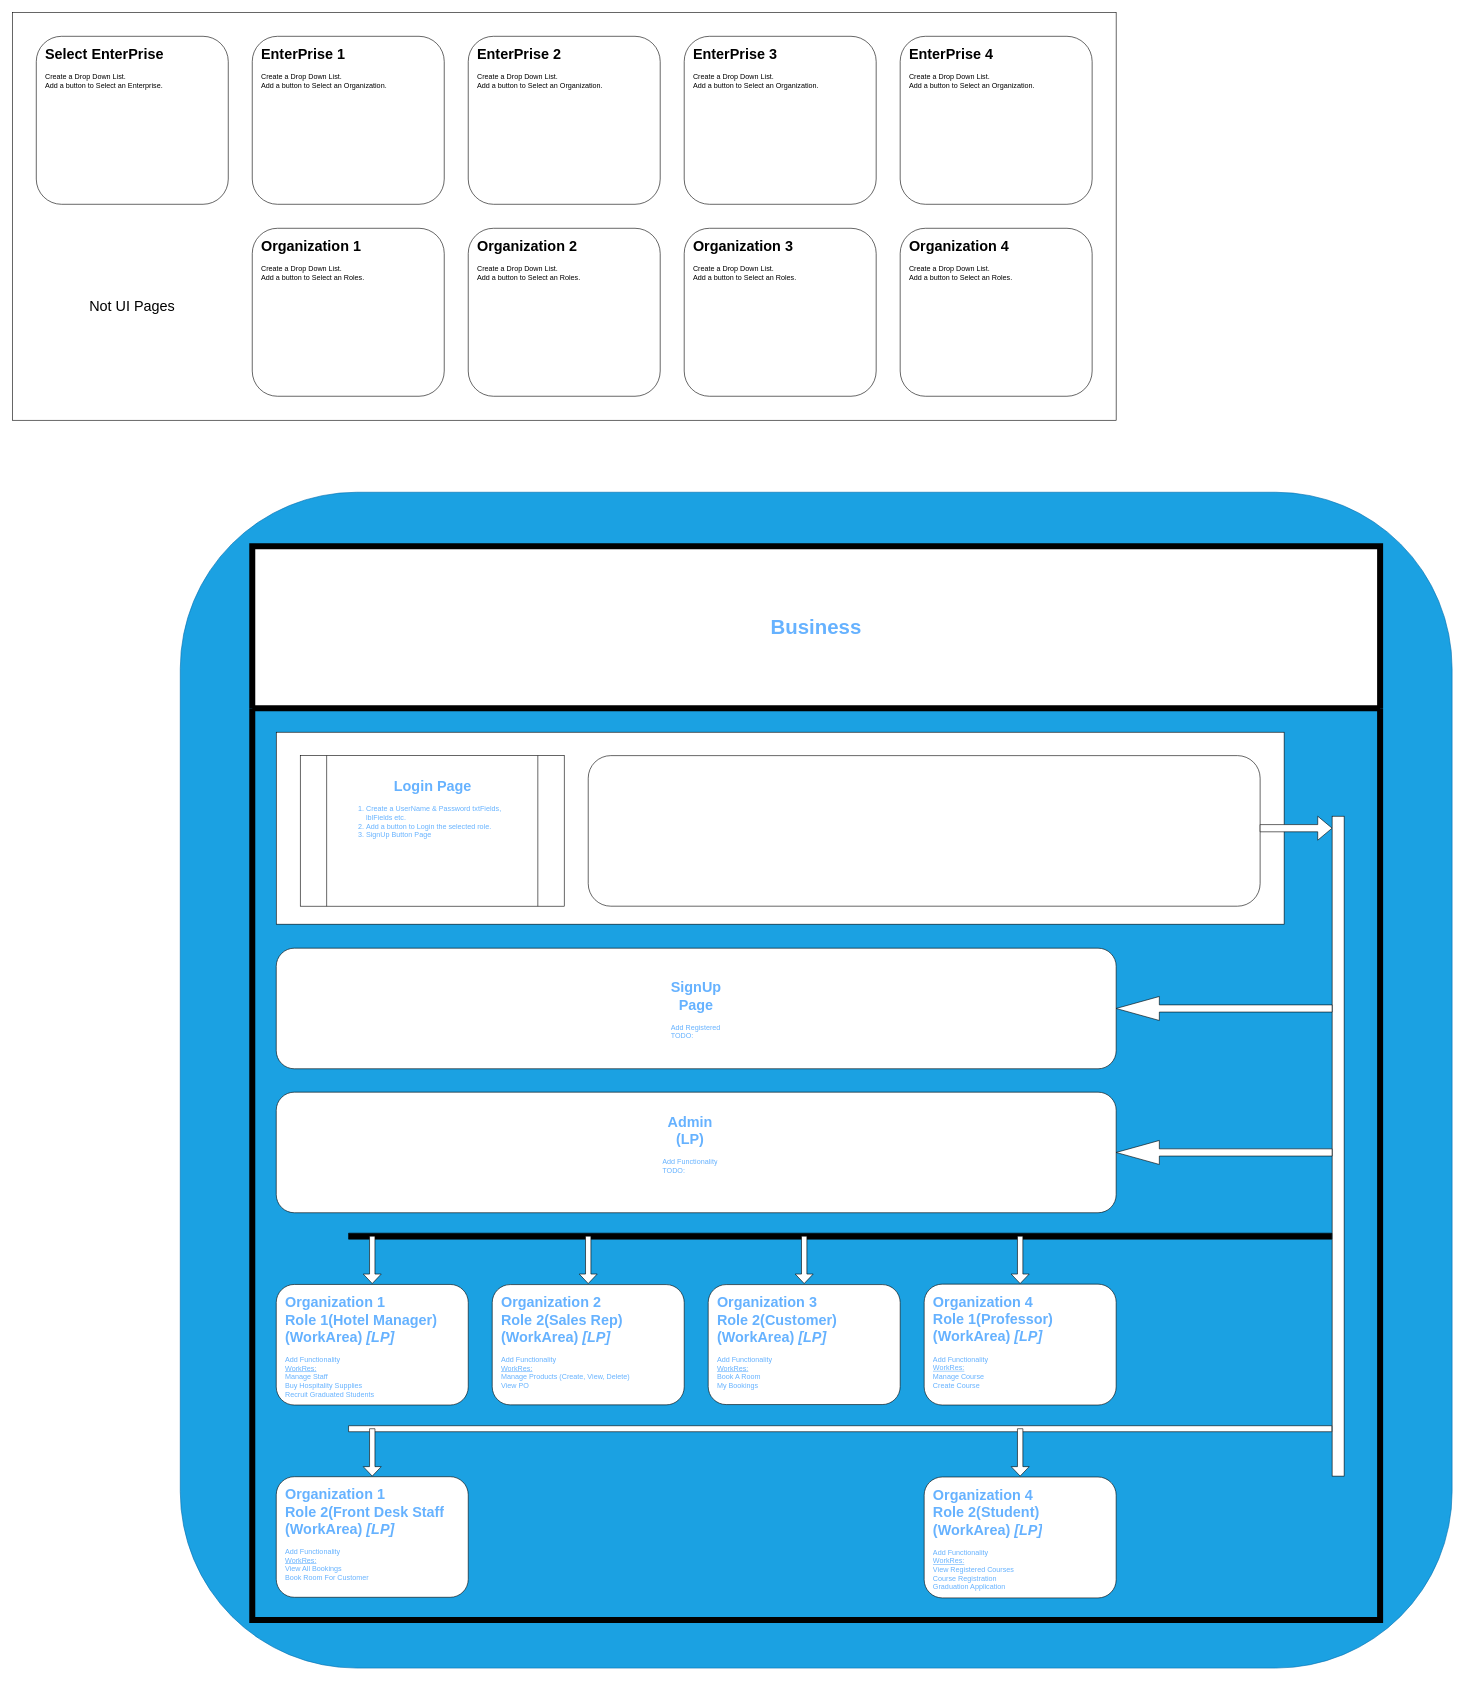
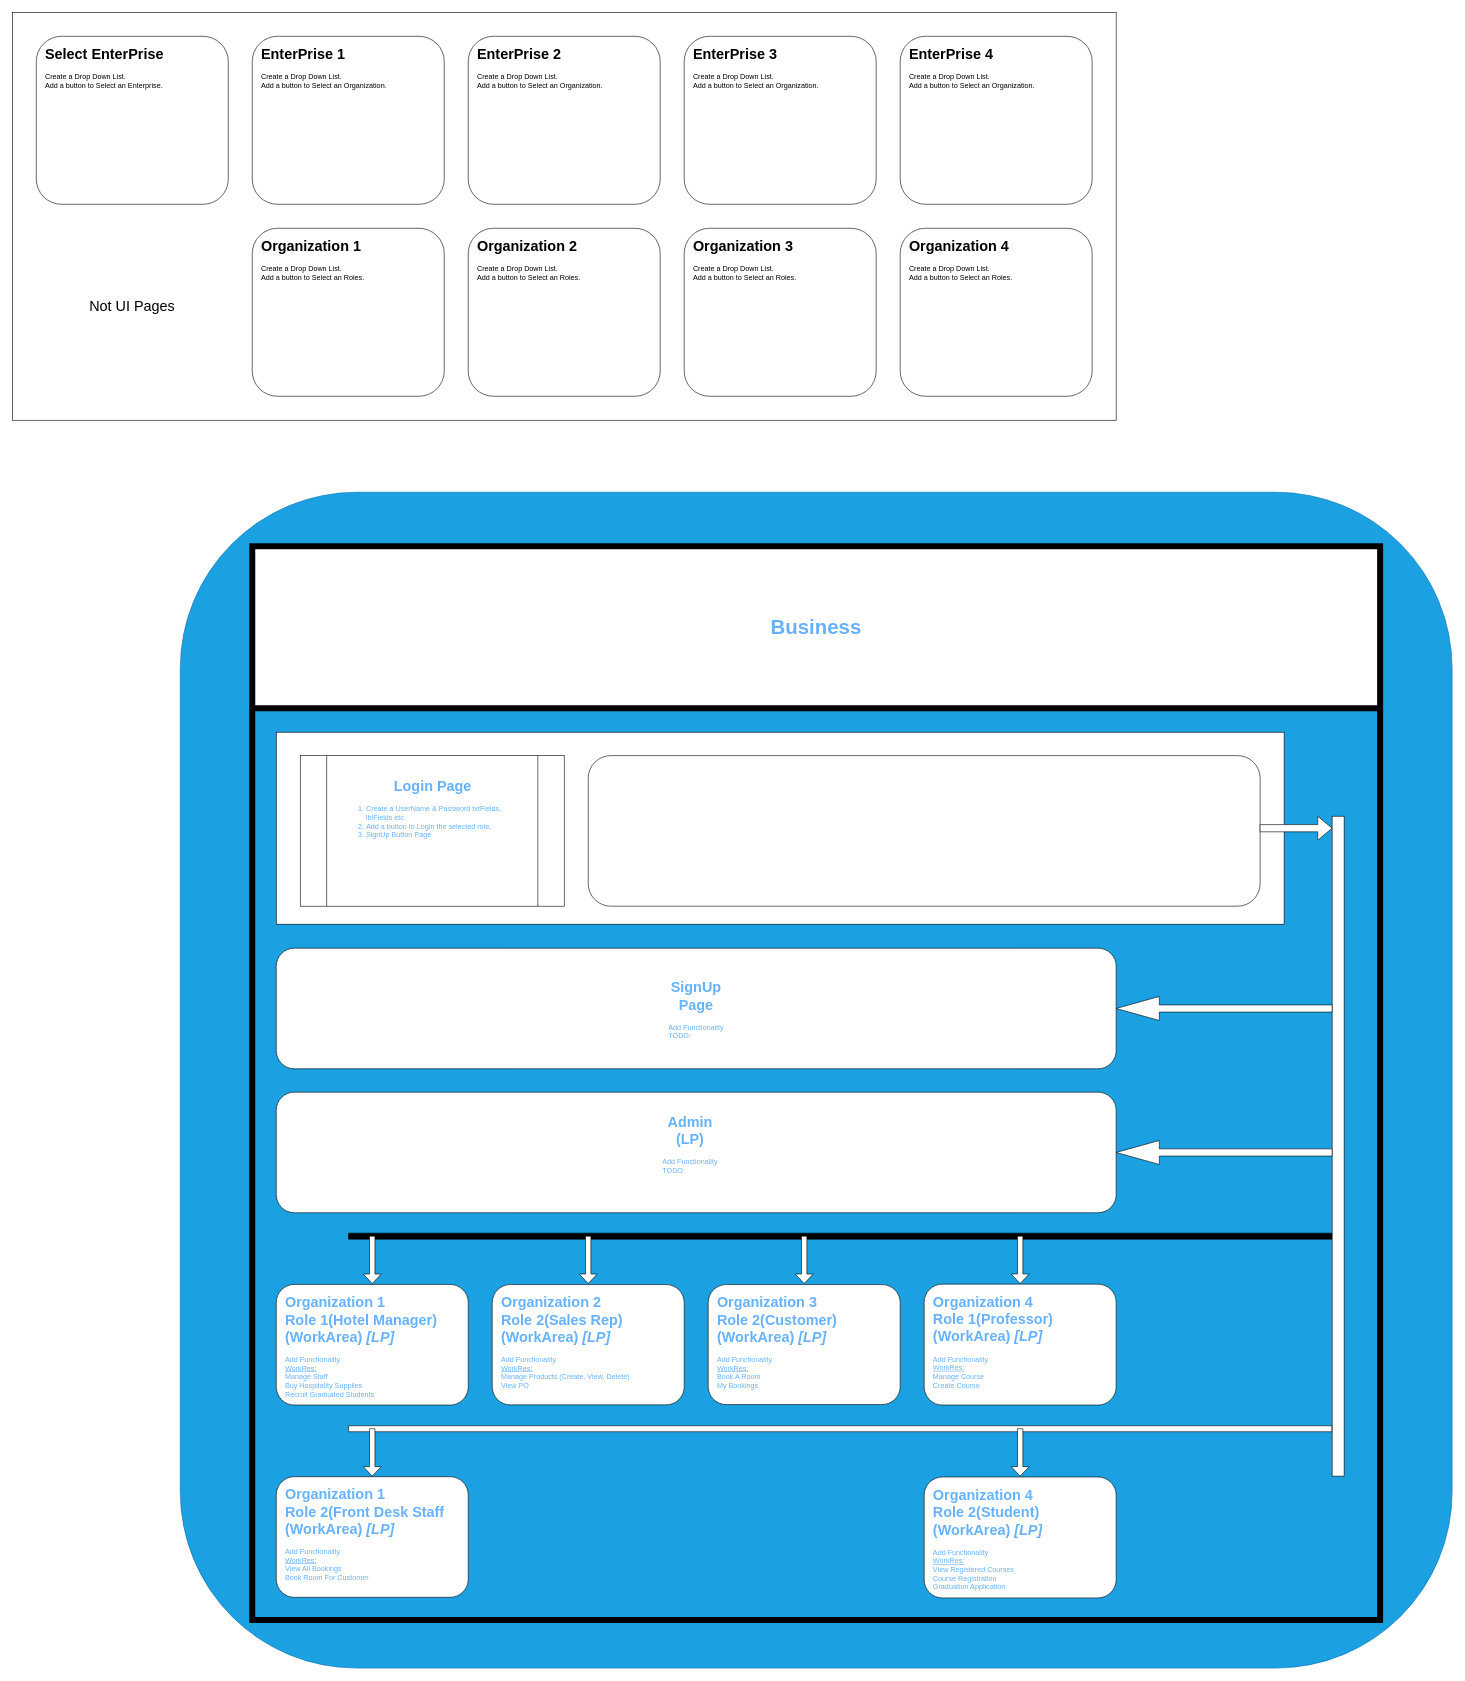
node "SignUp Page Add Registered TODO:": label "SignUp Page Add Registered TODO:" -> "SignUp Page Add Functionality TODO:"
